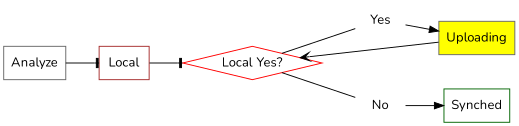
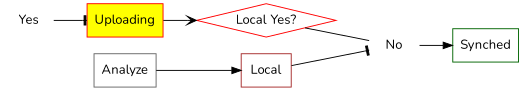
edge "Yes" -> "Uploading": arrowhead normal -> tee
node "Uploading": color gray40 -> red
edge "Yes" -- "Local Yes?": removed
edge "Analyze" -> "Local": arrowhead tee -> normal
edge "Local" -> "Local Yes?": now "Local" -> "No"
